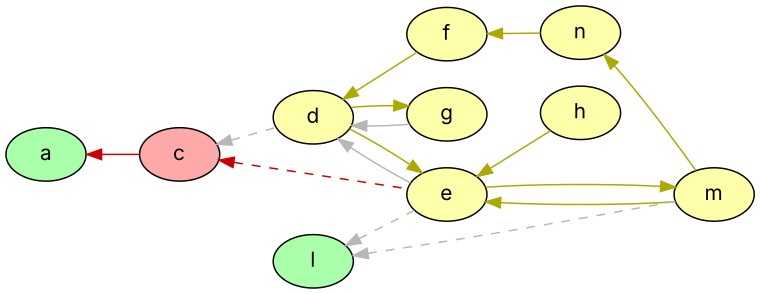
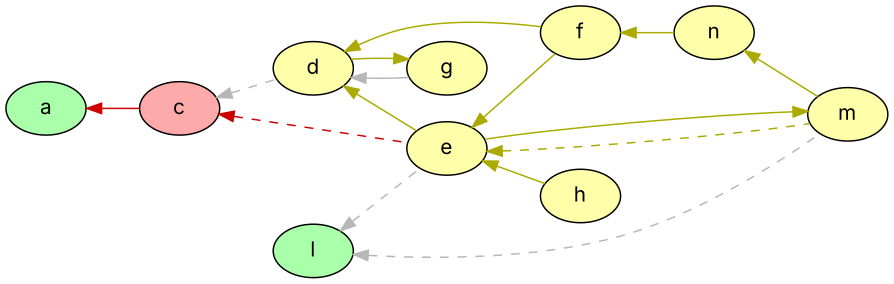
edge "d" -> "e": now "f" -> "e"
edge "e" -> "d": color #b7b7b7 -> #aaaa00
edge "m" -> "e": style solid -> dashed
